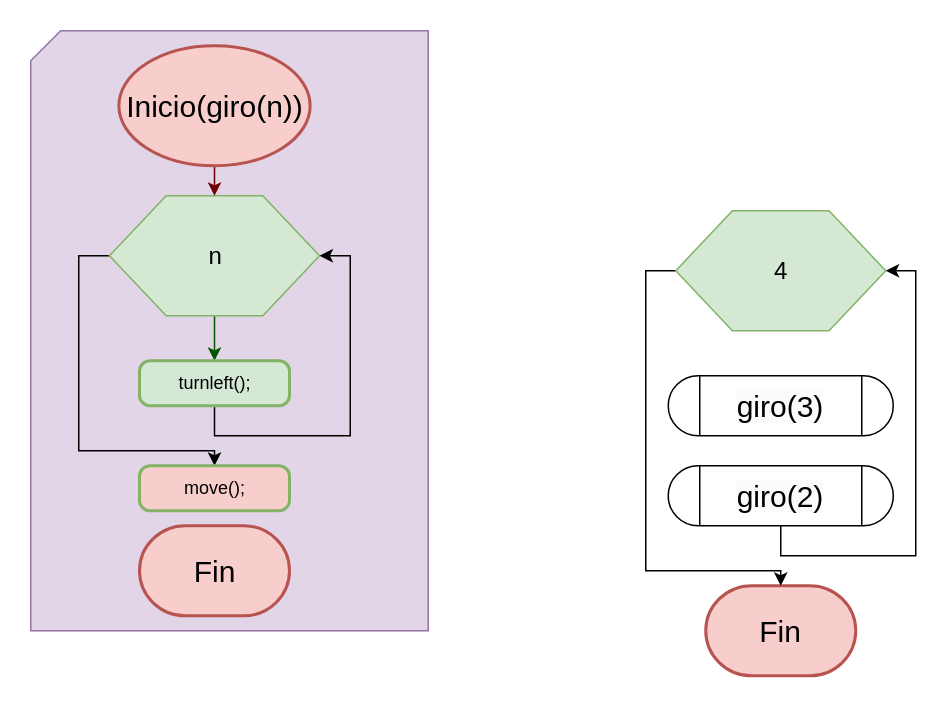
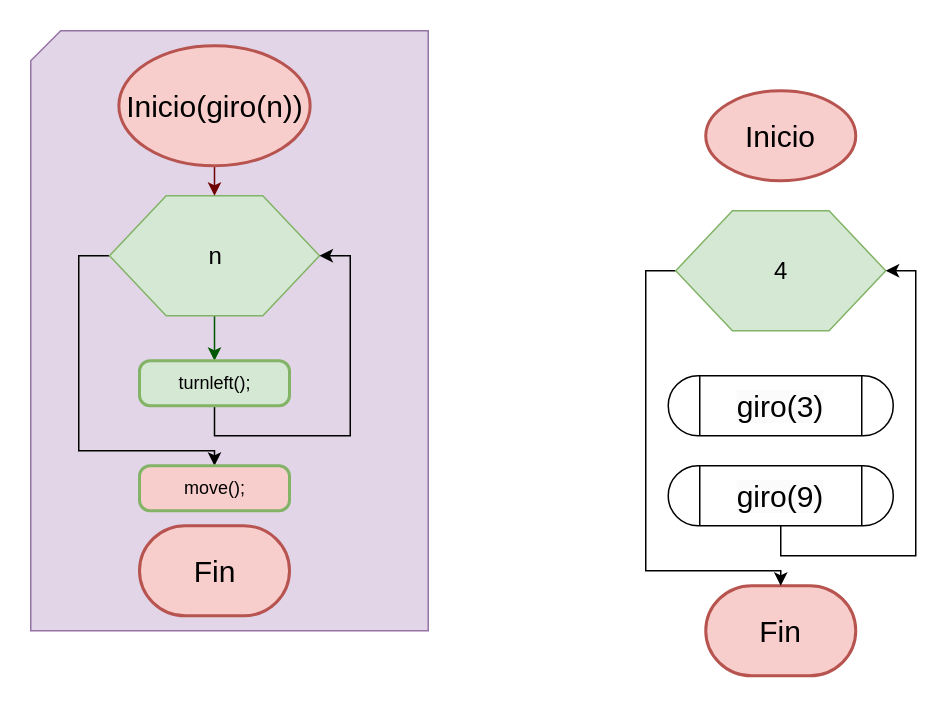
node "Inicio": added
node "giro(2)": label "giro(2)" -> "giro(9)"
